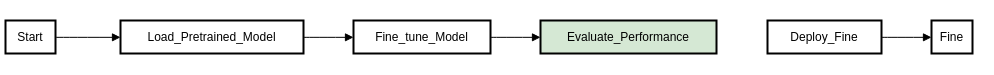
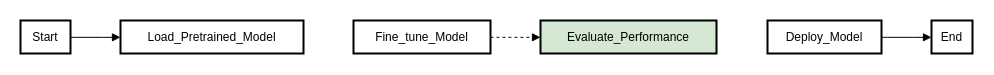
node "Start": moved (31, 37) -> (46, 37)
edge "Load_Pretrained_Model" -> "Fine_tune_Model": removed
edge "Fine_tune_Model" -> "Evaluate_Performance": style solid -> dashed
node "Deploy_Fine": label "Deploy_Fine" -> "Deploy_Model"
node "Fine": label "Fine" -> "End"
